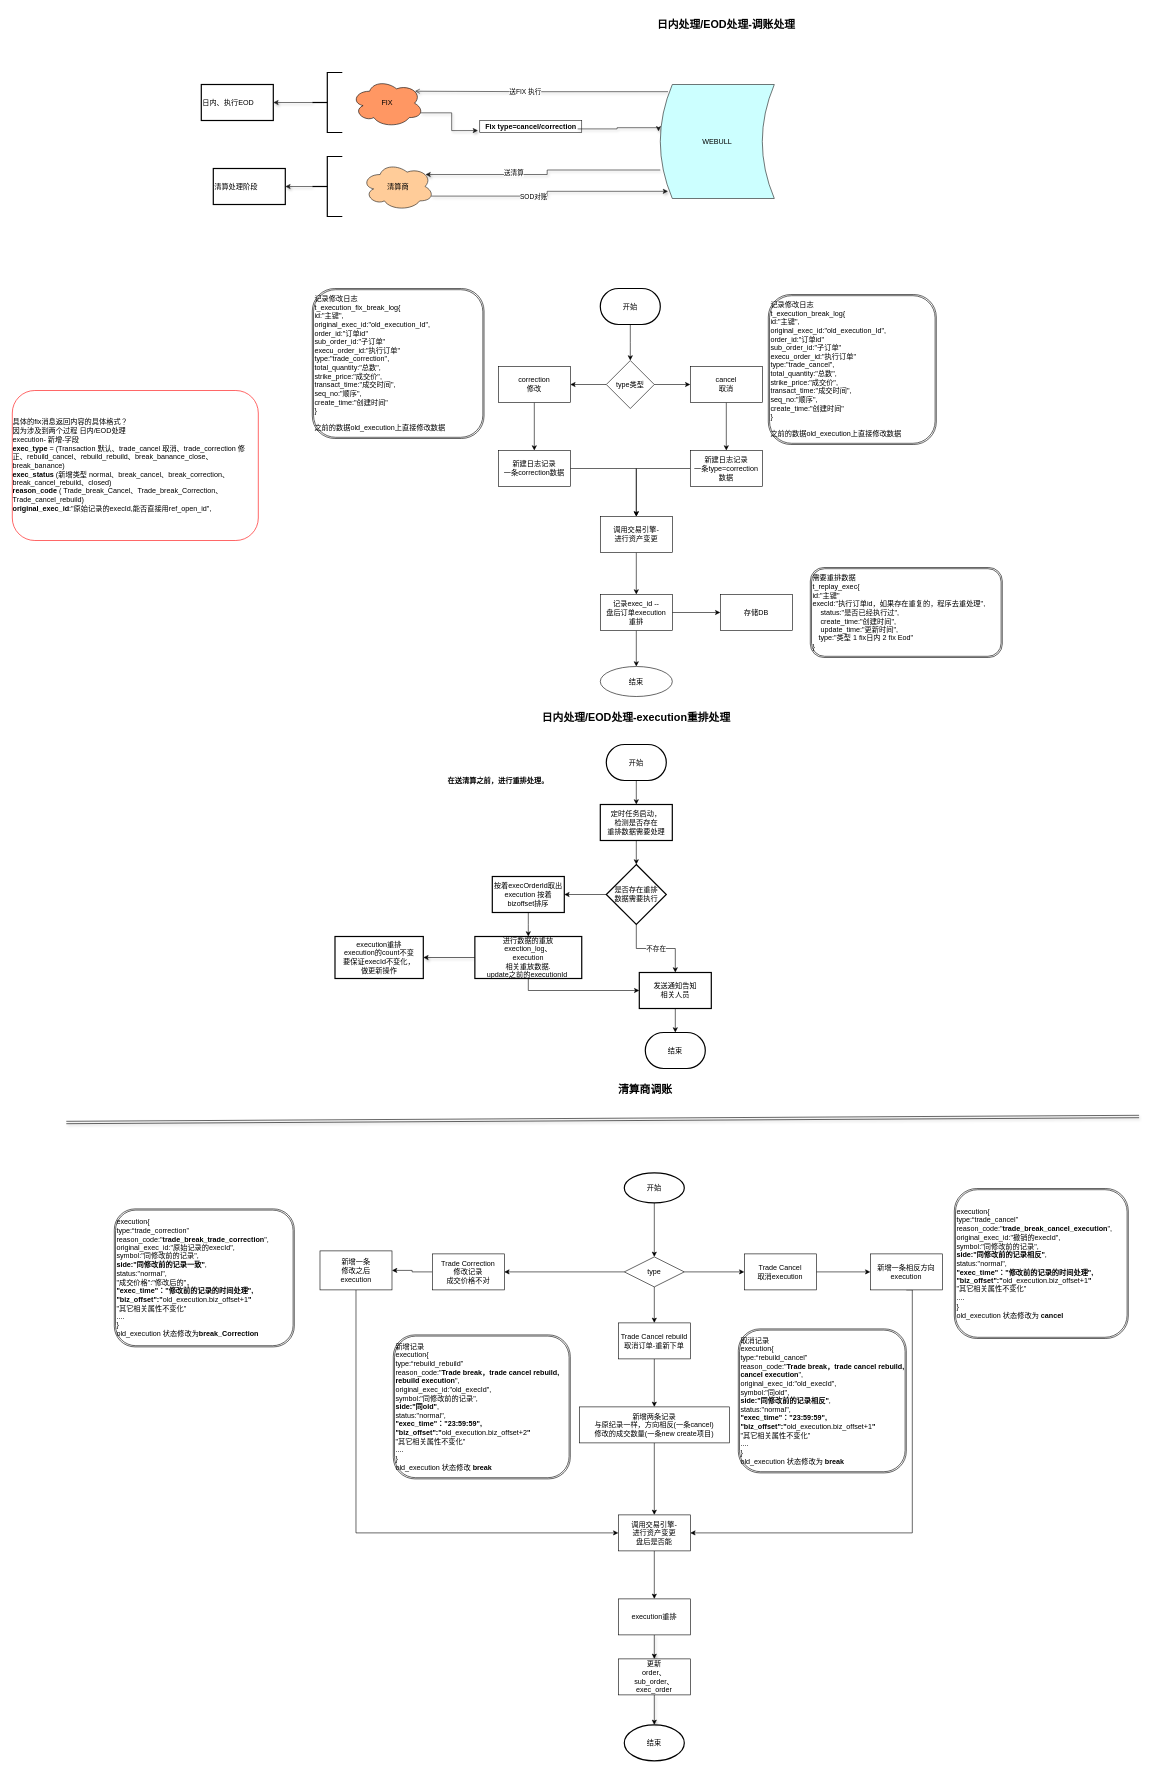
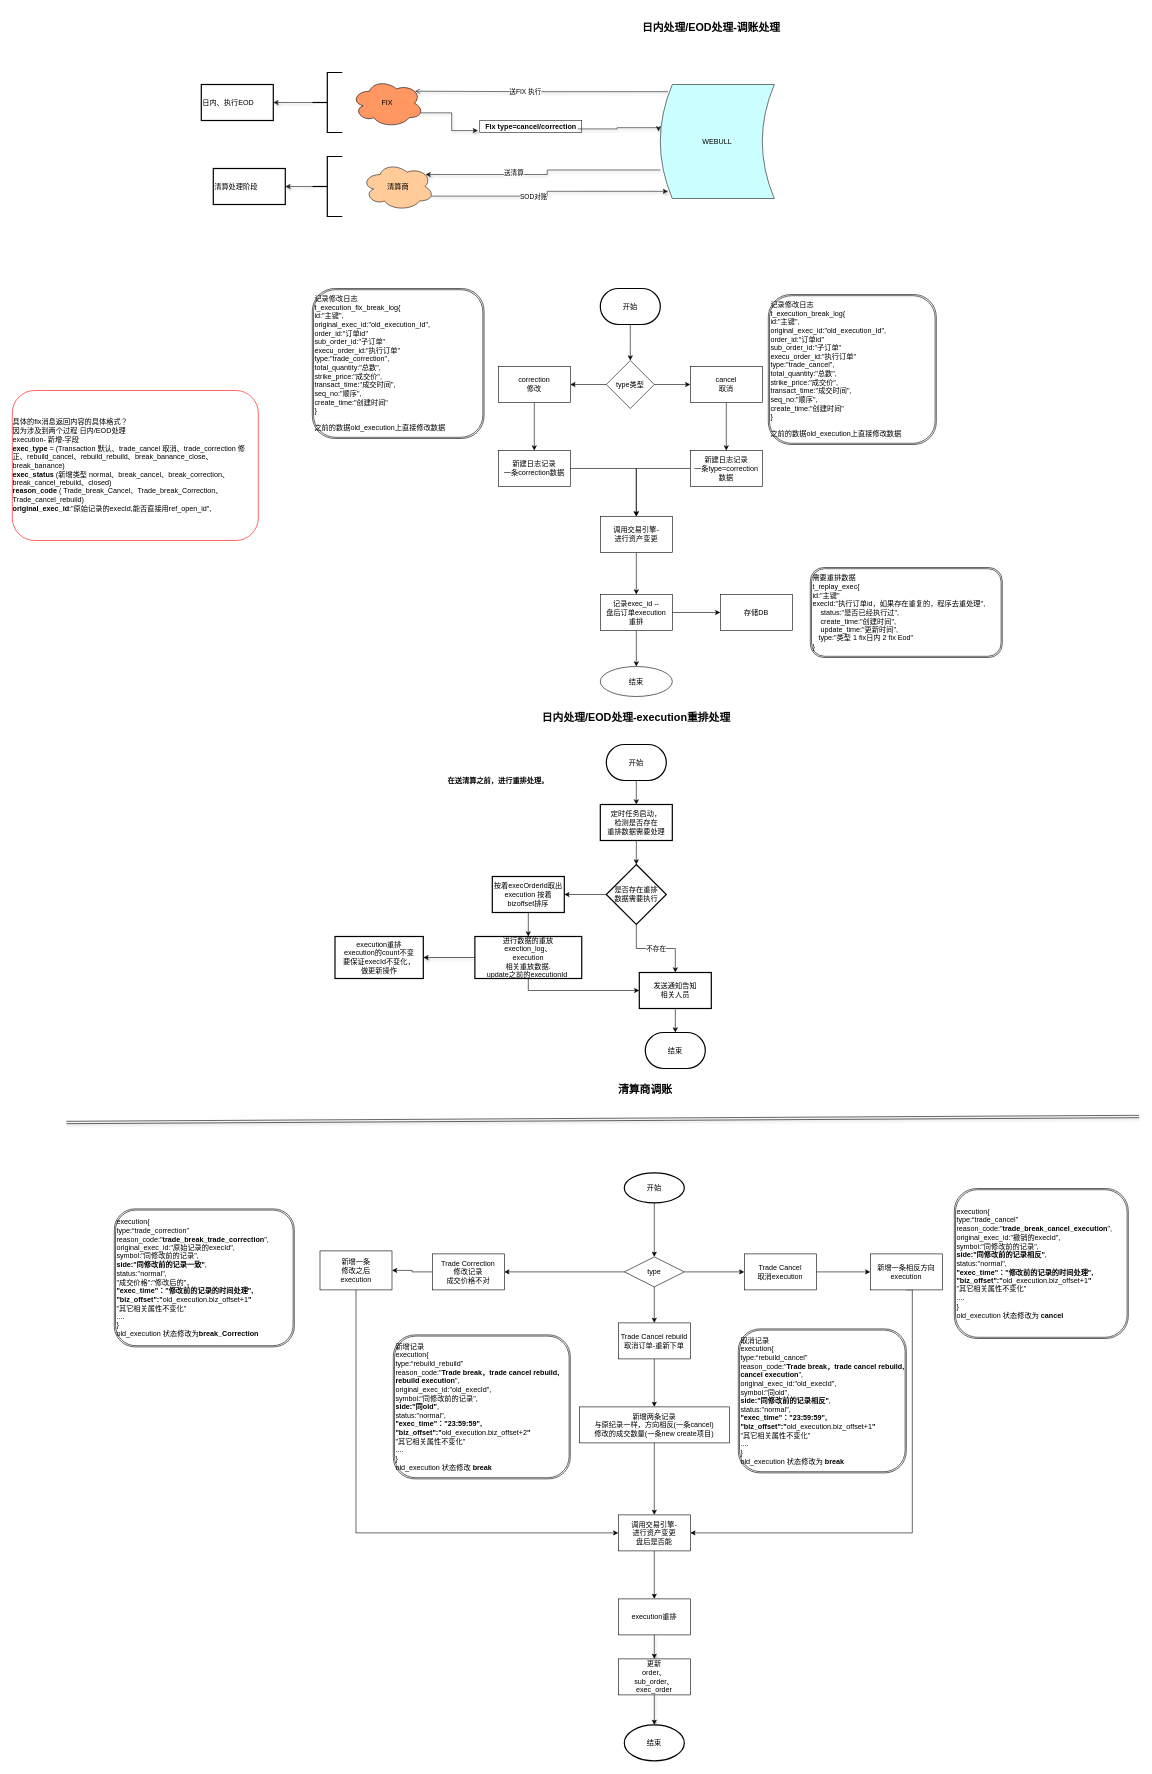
node "日内处理/EOD处理-调账处理": moved (726, 24) -> (711, 27)
